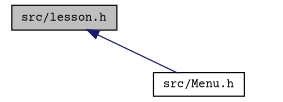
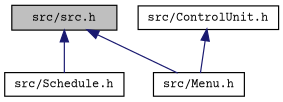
node "src/lesson.h": label "src/lesson.h" -> "src/src.h"
node "src/ControlUnit.h": added
node "src/Schedule.h": added
